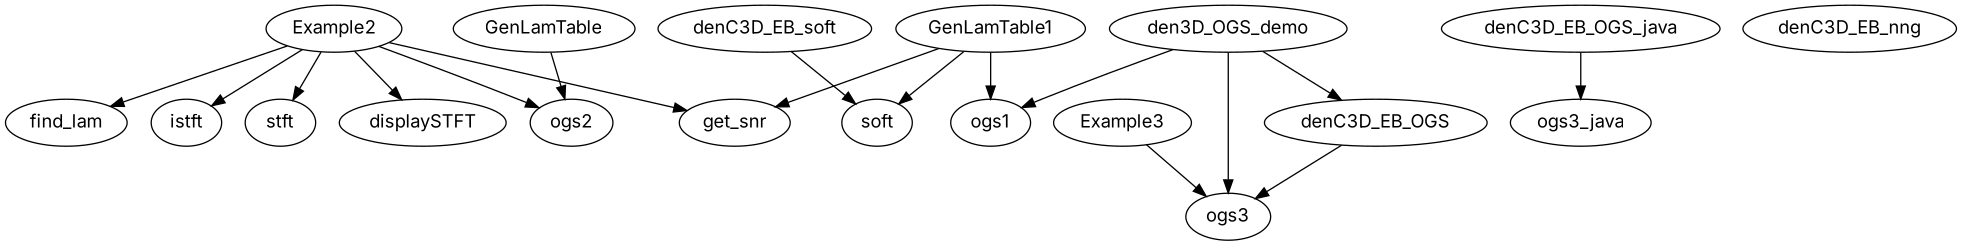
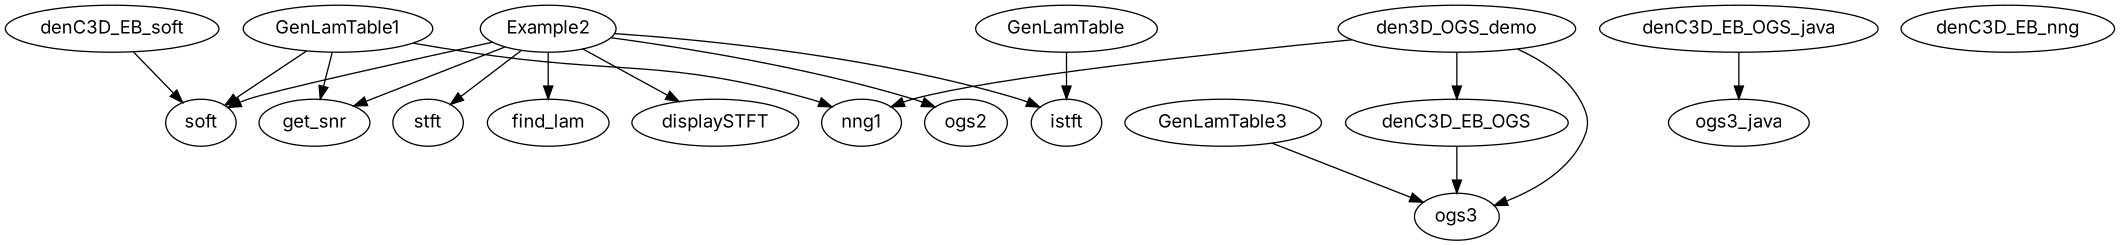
edge "Example2" -> "soft": added
edge "GenLamTable" -> "ogs2": now "GenLamTable" -> "istft"
node "ogs1": label "ogs1" -> "nng1"
node "Example3": label "Example3" -> "GenLamTable3"
